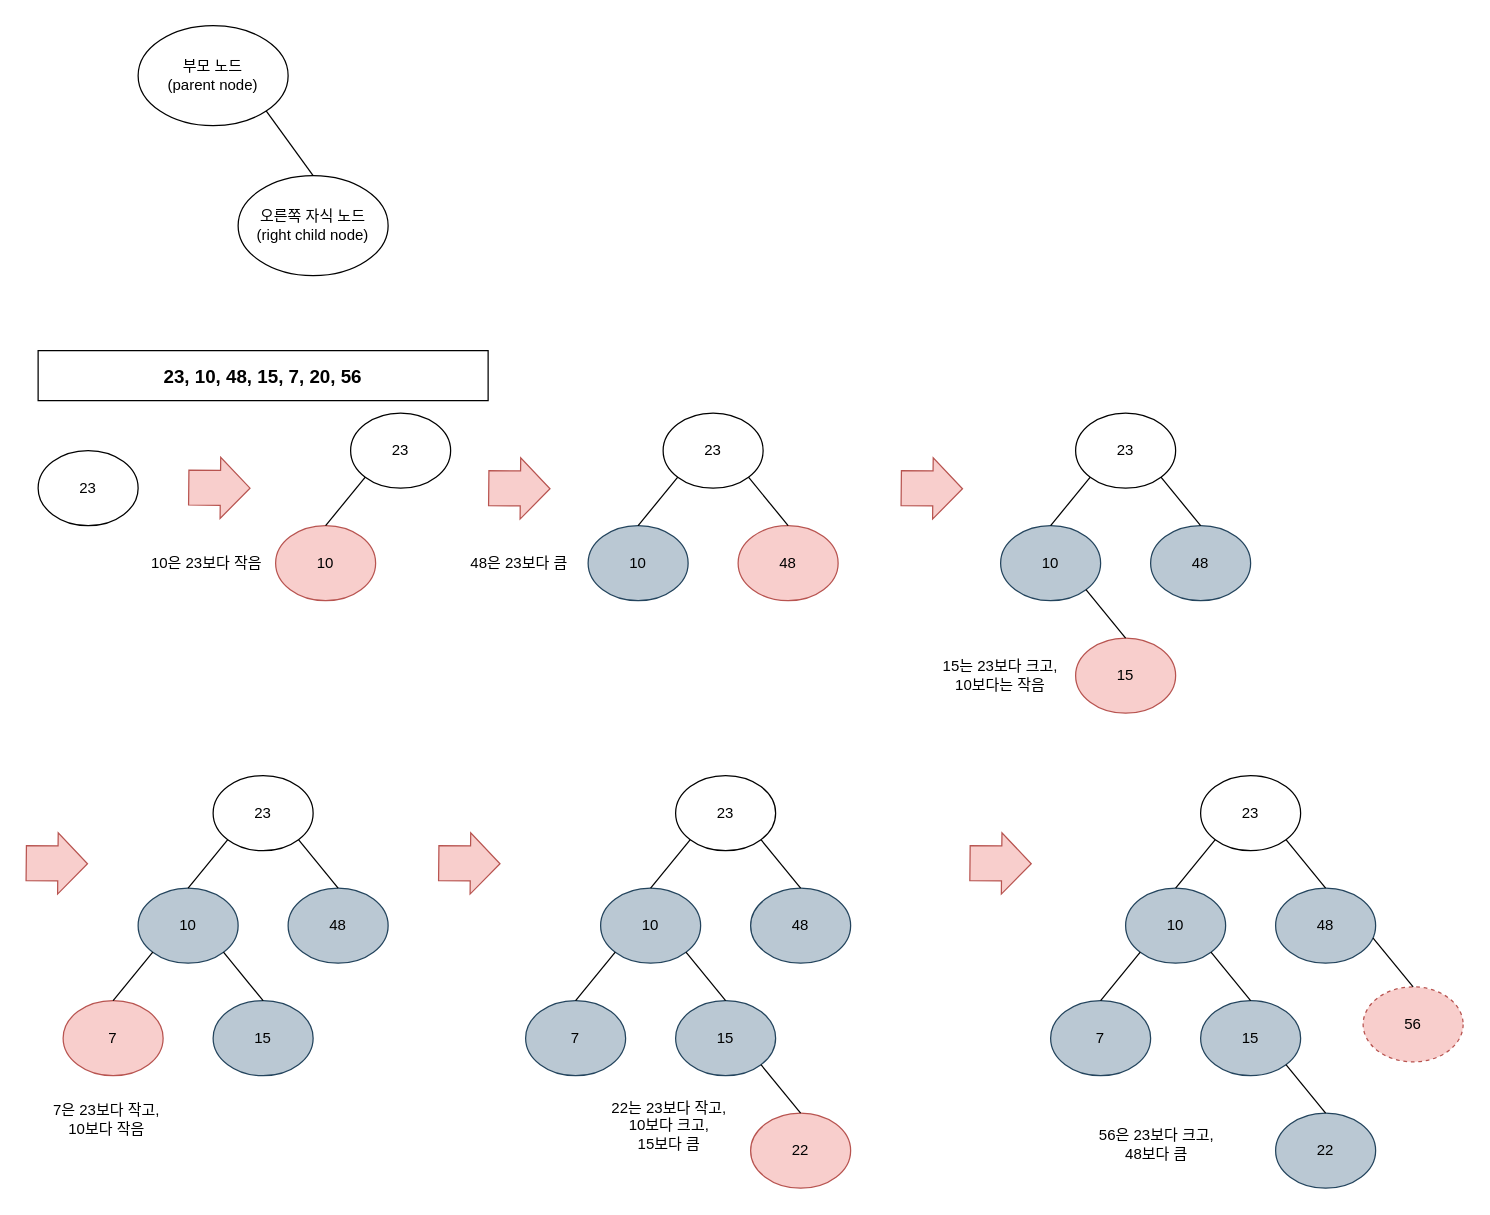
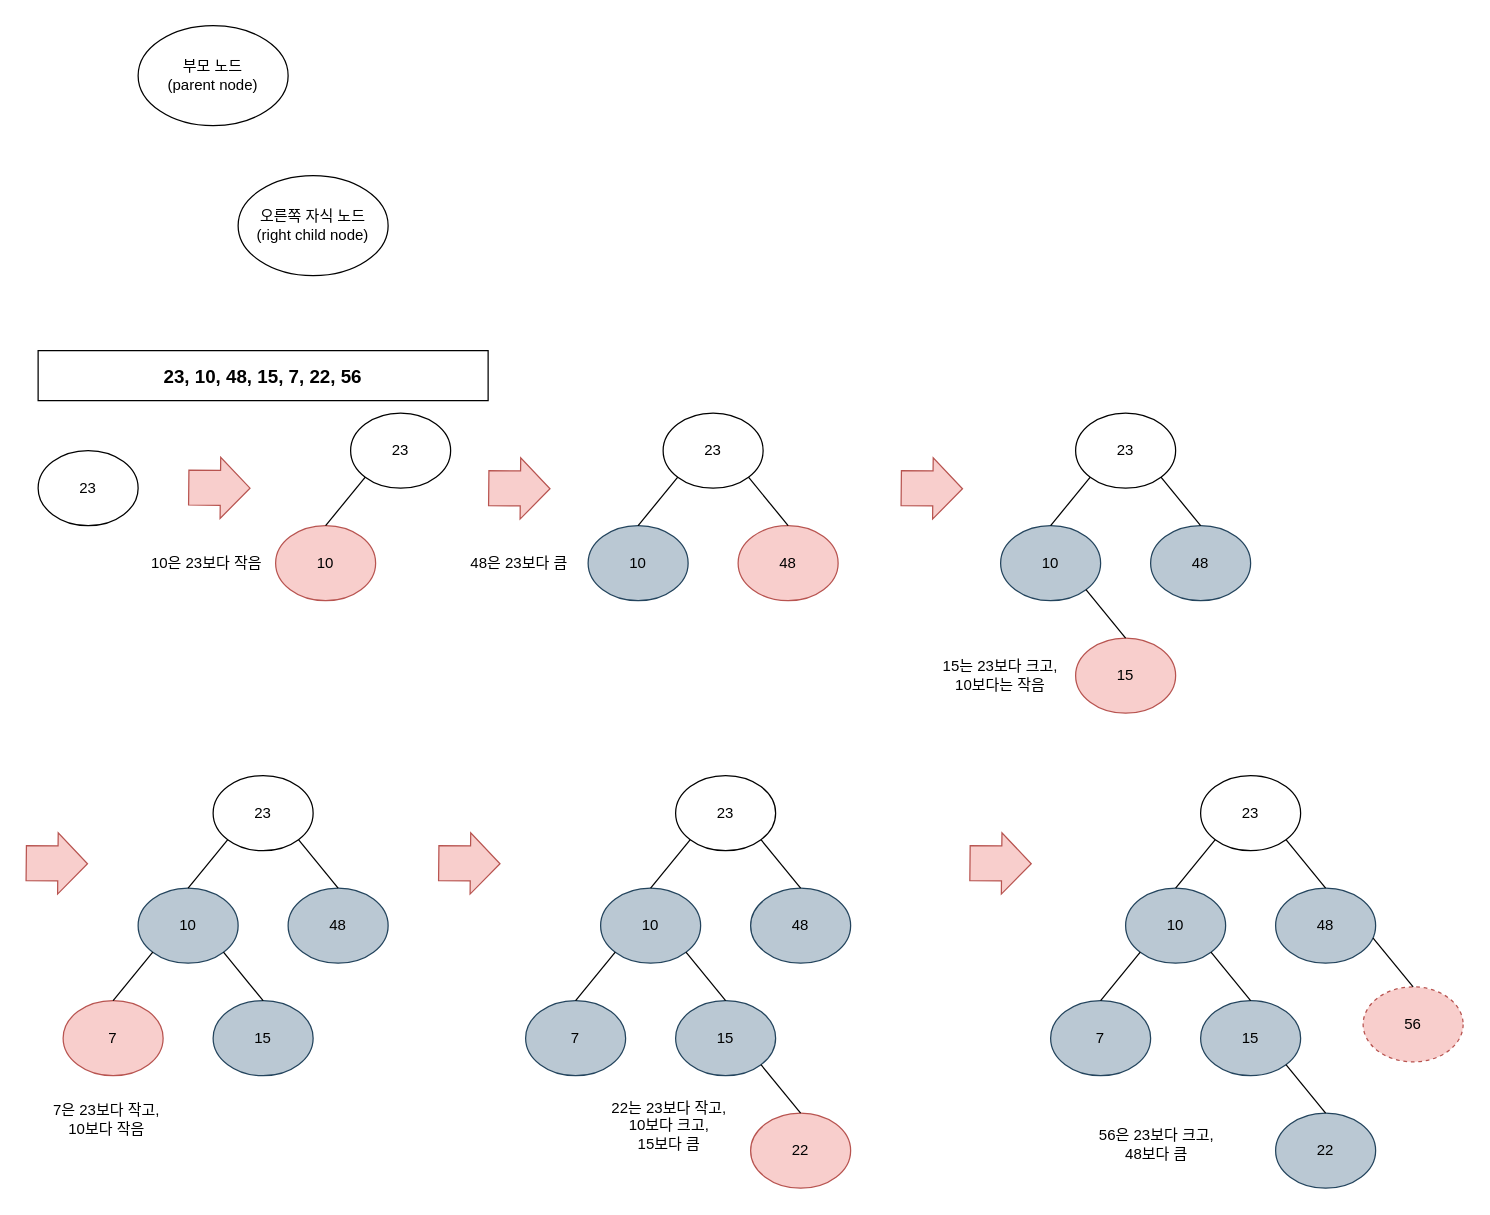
edge "부모 노드 (parent node)" -- "오른쪽 자식 노드 (right child node)": removed
node "23, 10, 48, 15, 7, 20, 56": label "23, 10, 48, 15, 7, 20, 56" -> "23, 10, 48, 15, 7, 22, 56"
